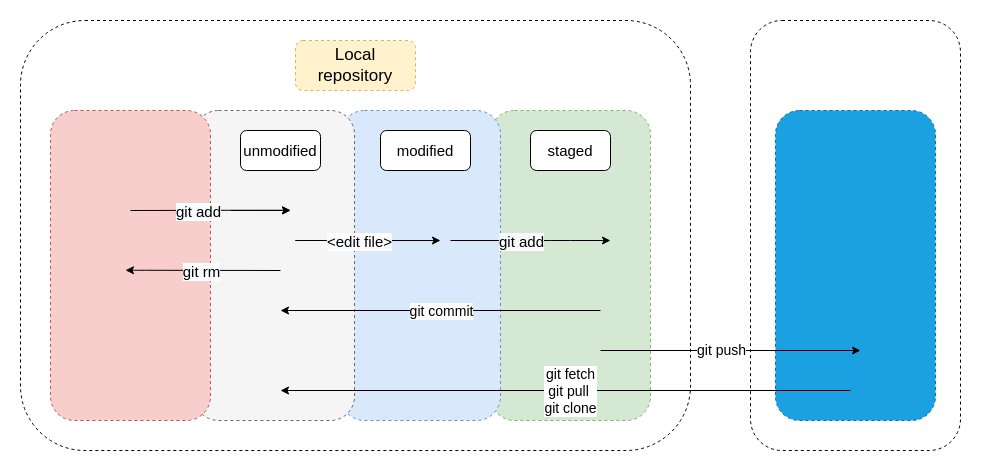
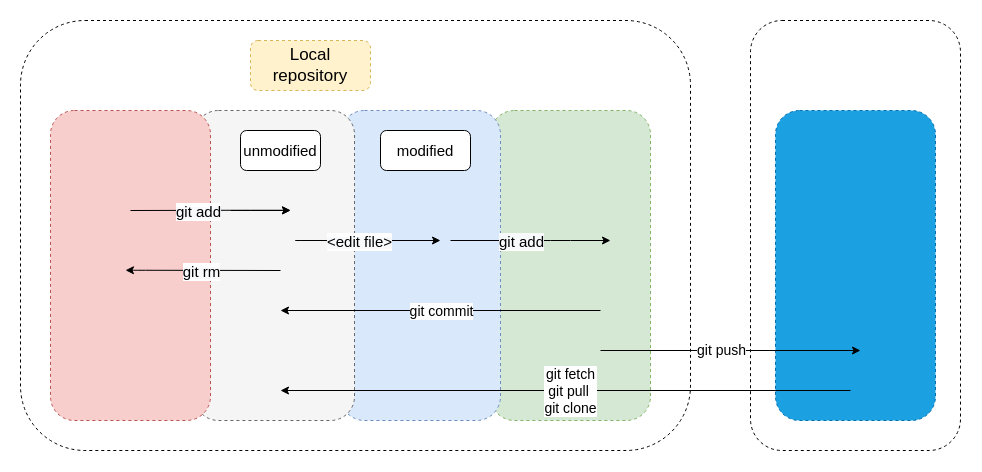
node "Local repository": moved (356, 66) -> (311, 66)
node "staged": removed
